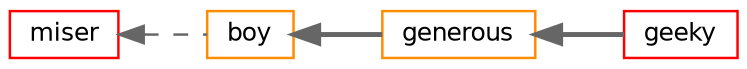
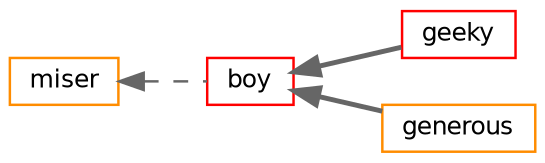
node "miser": color red -> darkorange
node "boy": color darkorange -> red
edge "geeky" -> "generous": now "geeky" -> "boy"
